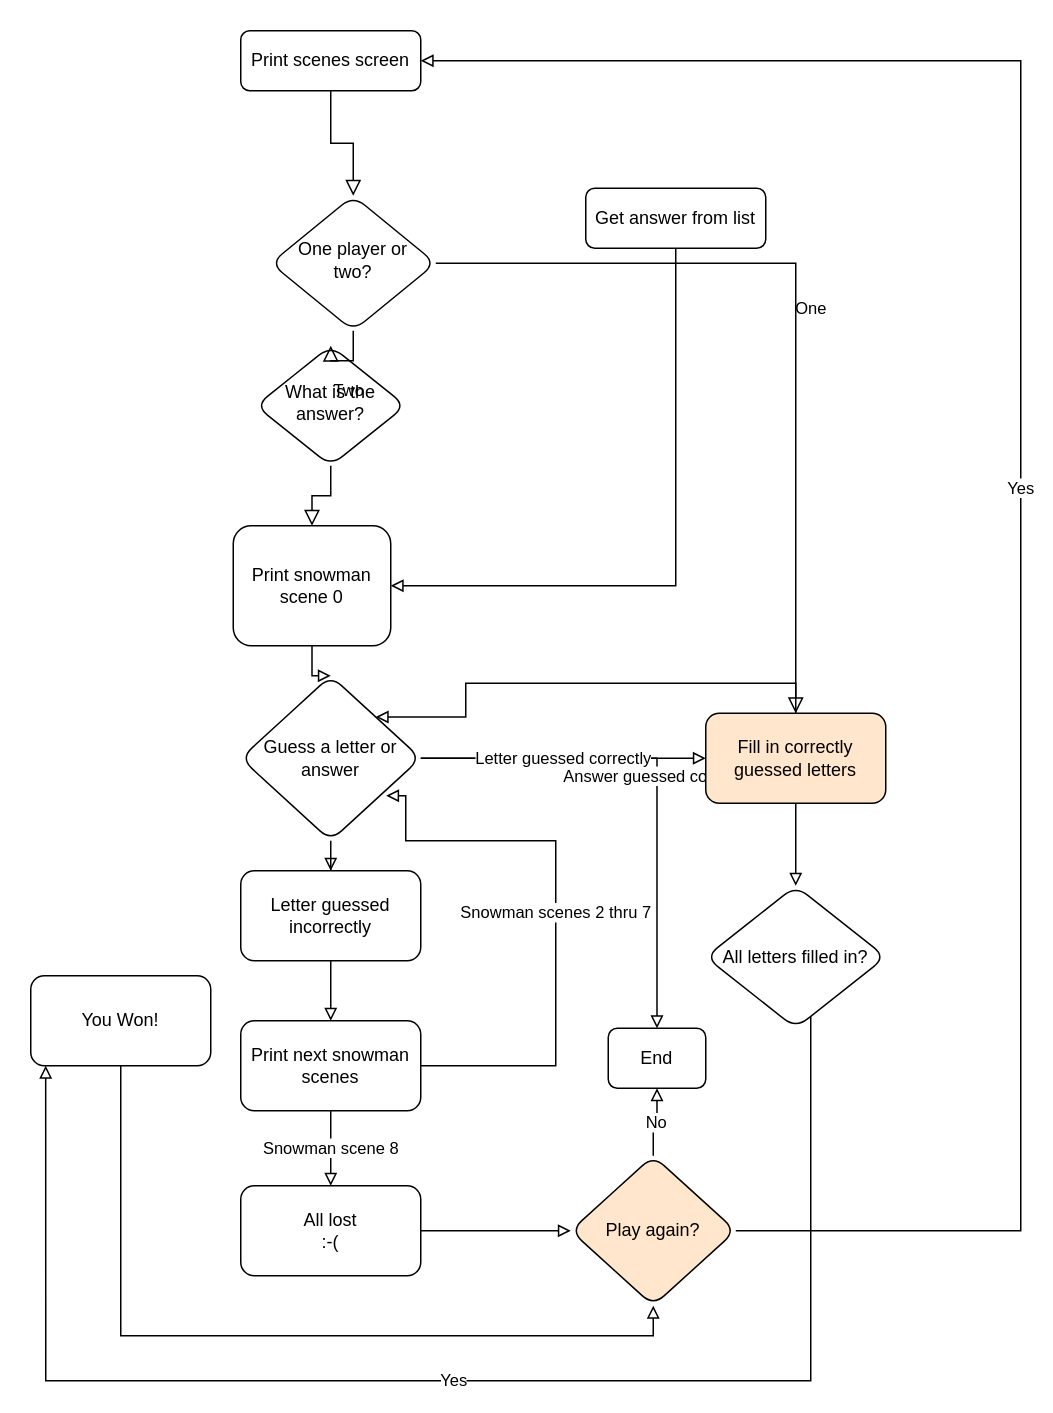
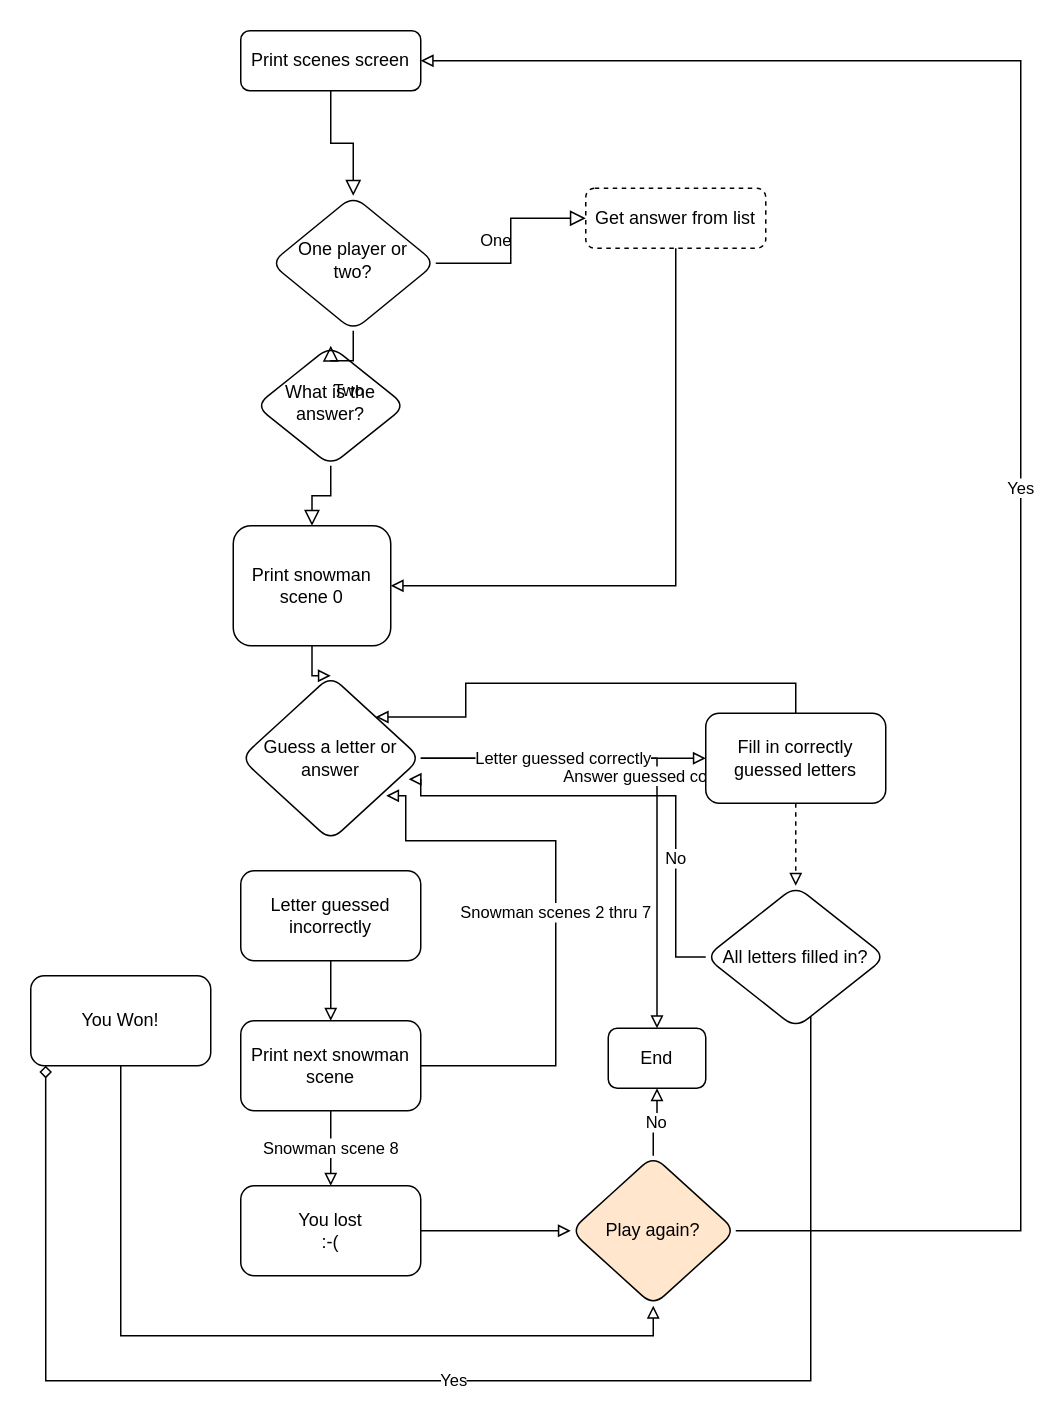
node "Get answer from list": style solid -> dashed
edge "One player or two?" -> "Fill in correctly guessed letters": now "One player or two?" -> "Get answer from list"
node "Fill in correctly guessed letters": fillcolor #ffe6cc -> #ffffff
edge "All letters filled in?" -> "Guess a letter or answer": added, label "No"
edge "Fill in correctly guessed letters" -> "All letters filled in?": style solid -> dashed
edge "Guess a letter or answer" -> "Letter guessed incorrectly": removed
node "Print next snowman scenes": label "Print next snowman scenes" -> "Print next snowman scene"
edge "All letters filled in?" -> "You Won!": arrowhead block -> diamond
node "All lost :-(": label "All lost :-(" -> "You lost :-("
